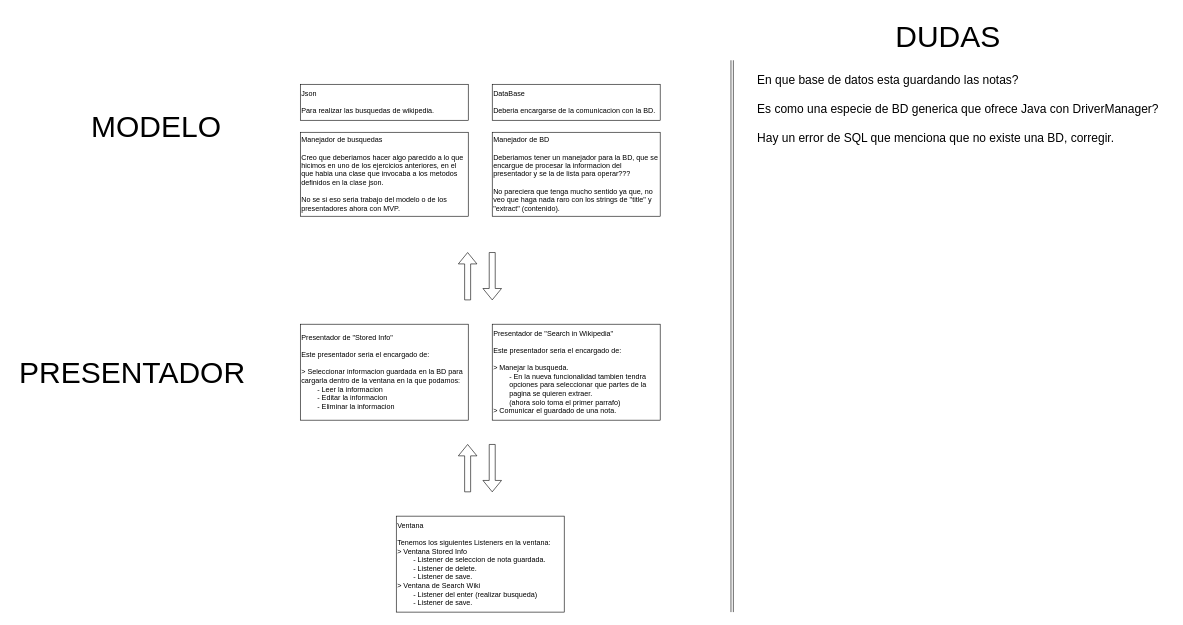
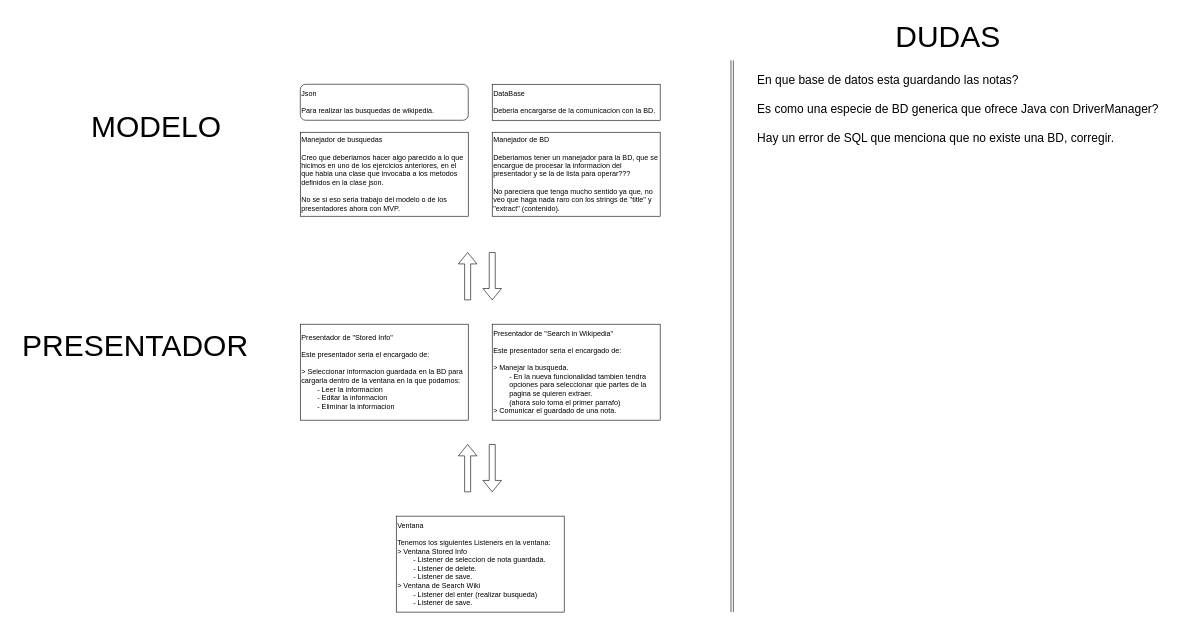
node "Json Para realizar las busquedas de wikipedia.": shape rectangle -> rounded rectangle
node "PRESENTADOR": moved (132, 372) -> (135, 345)
